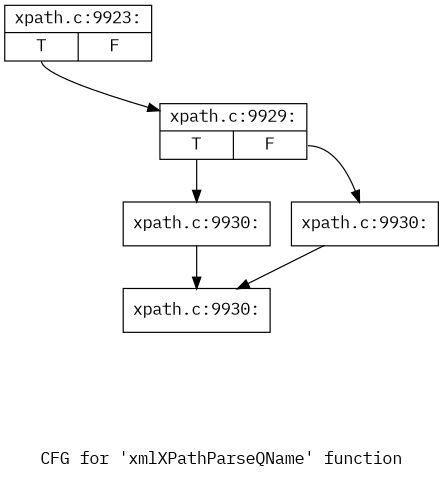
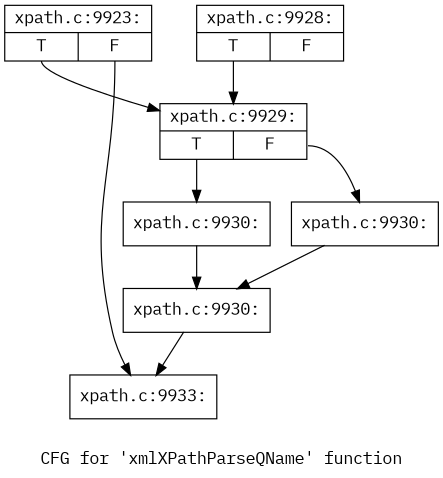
node "xpath.c:9928:": added
node "xpath.c:9933:": added
